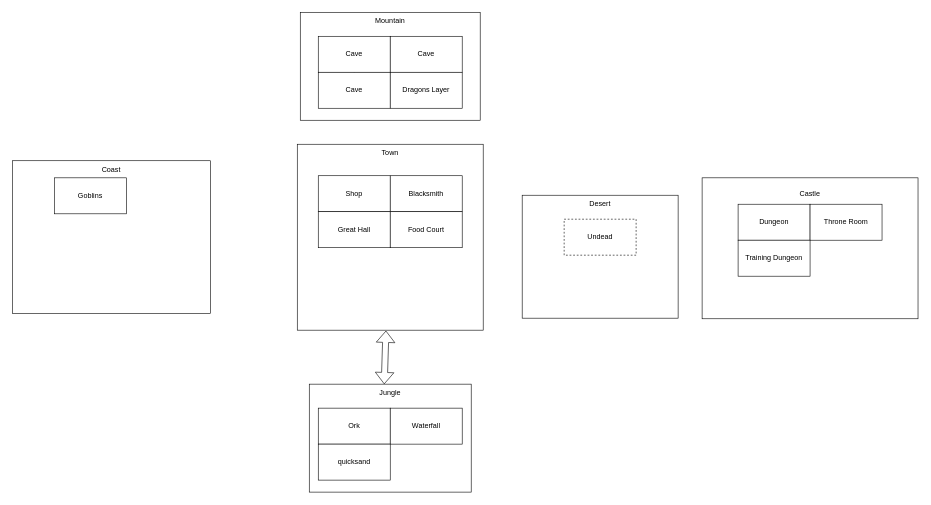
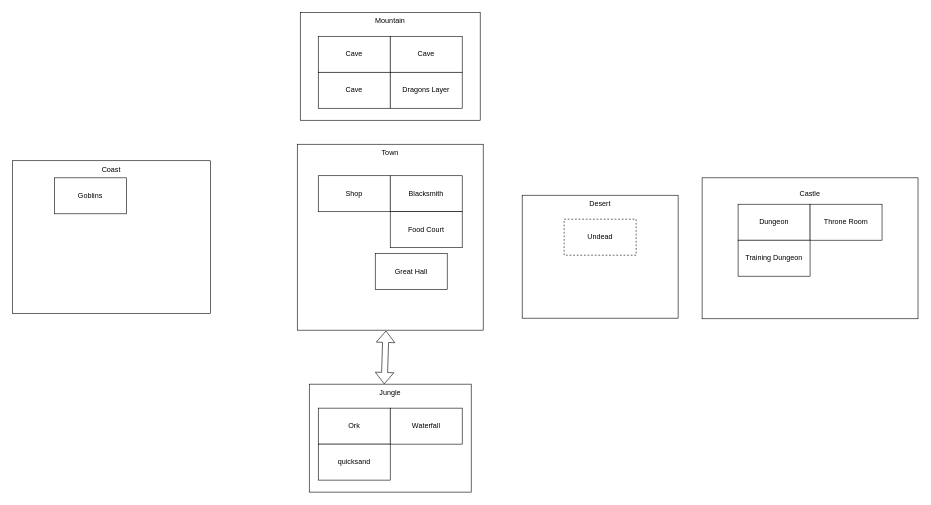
node "Great Hall": moved (354, 230) -> (411, 272)
